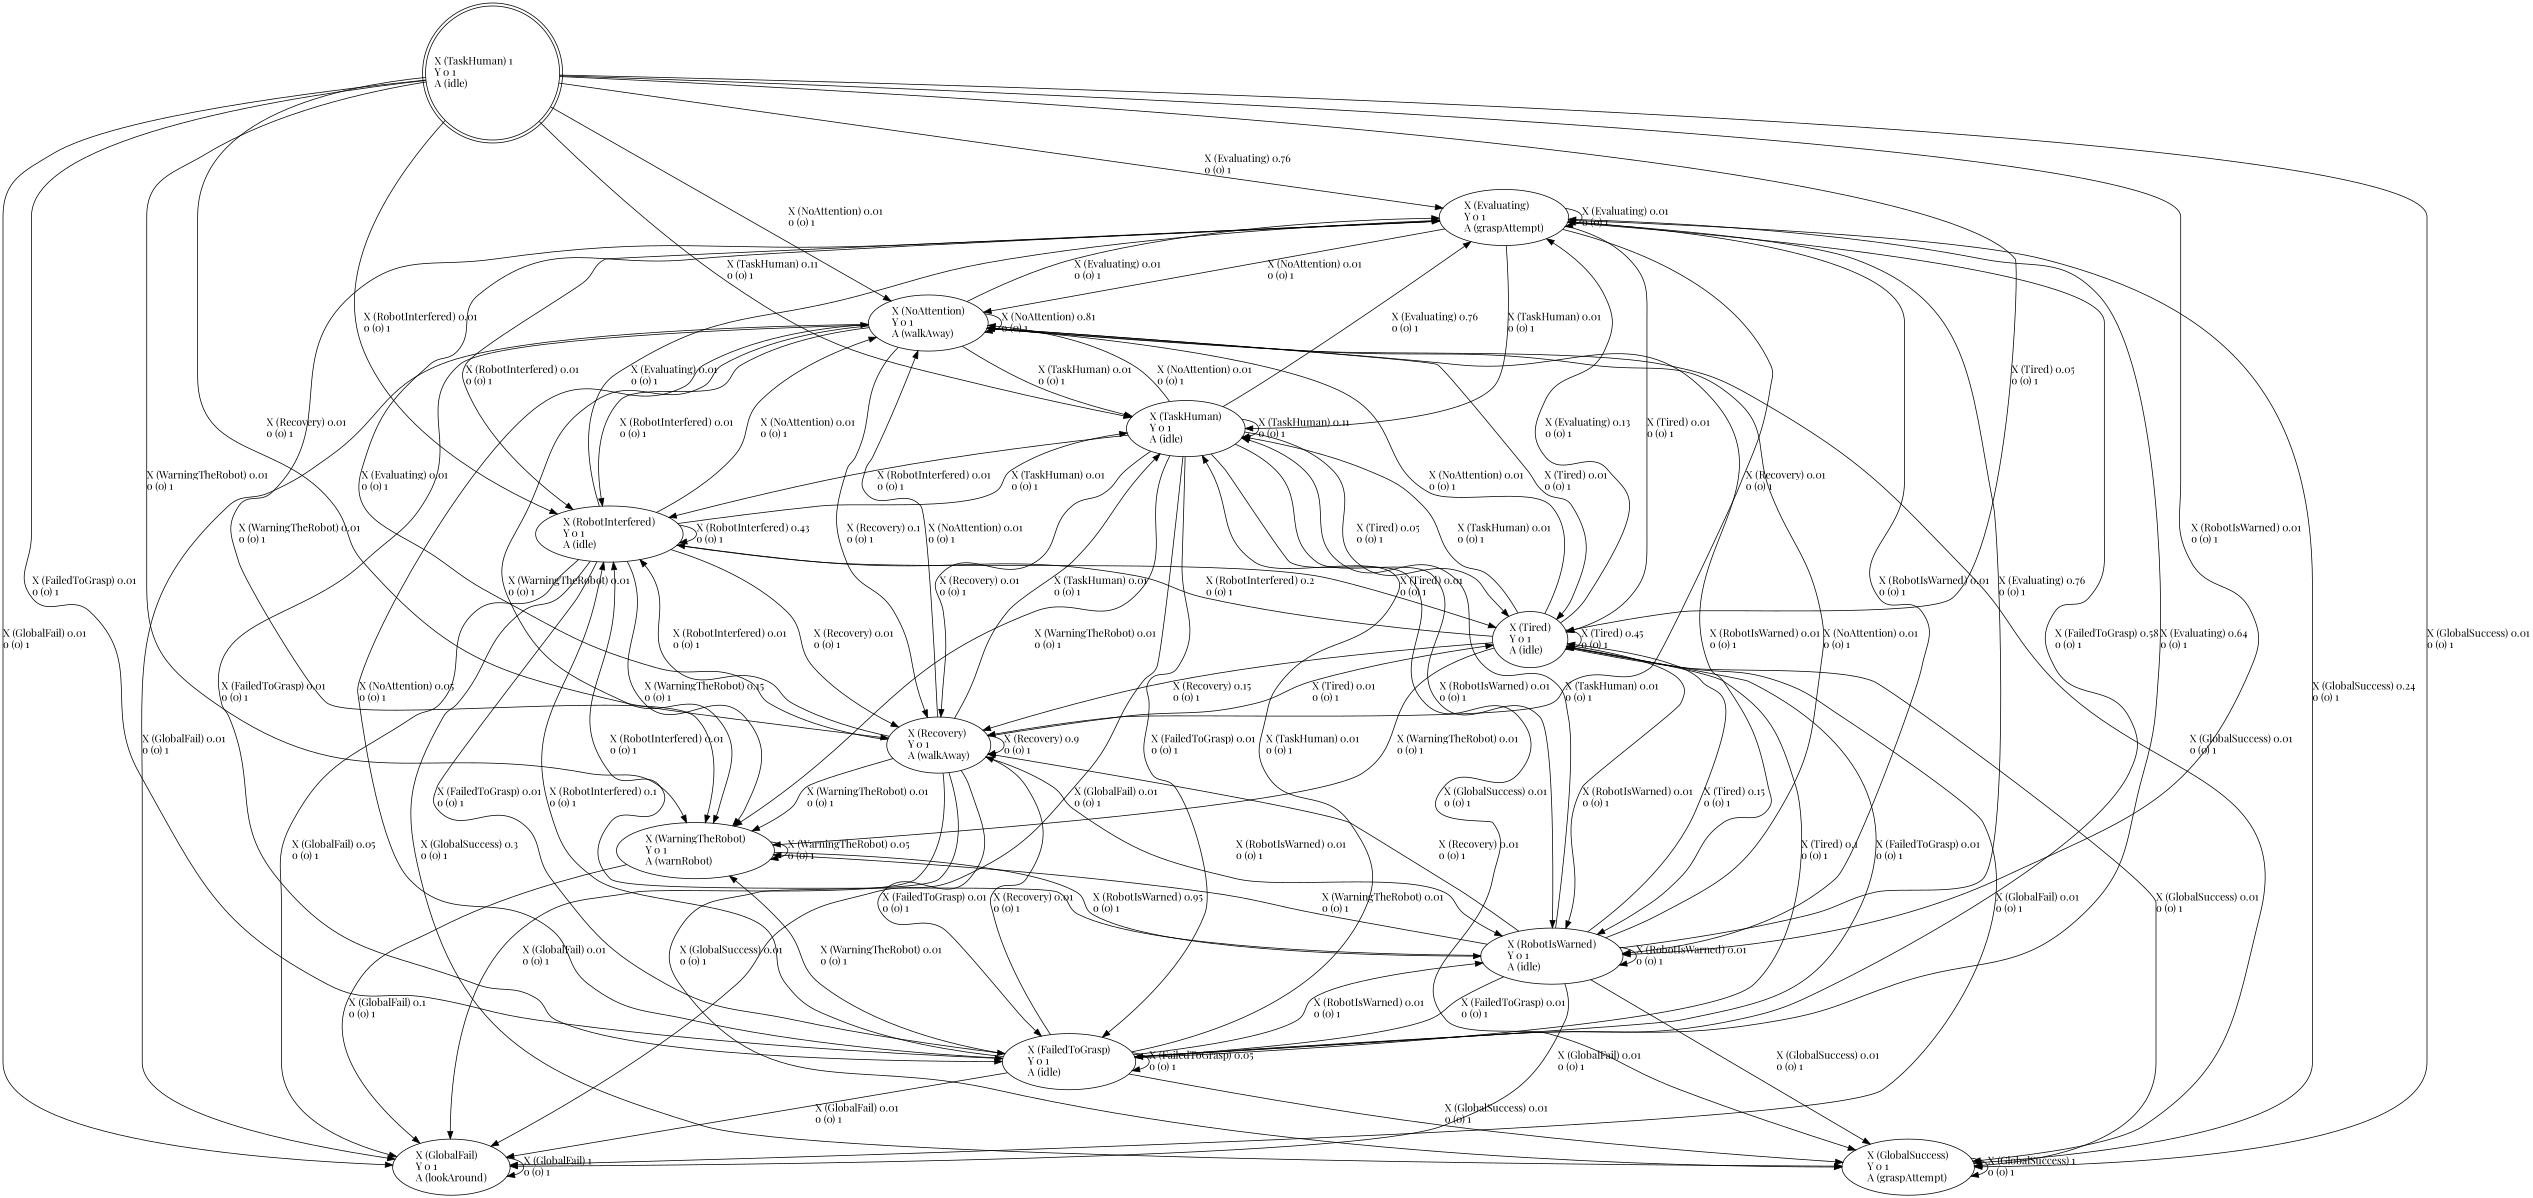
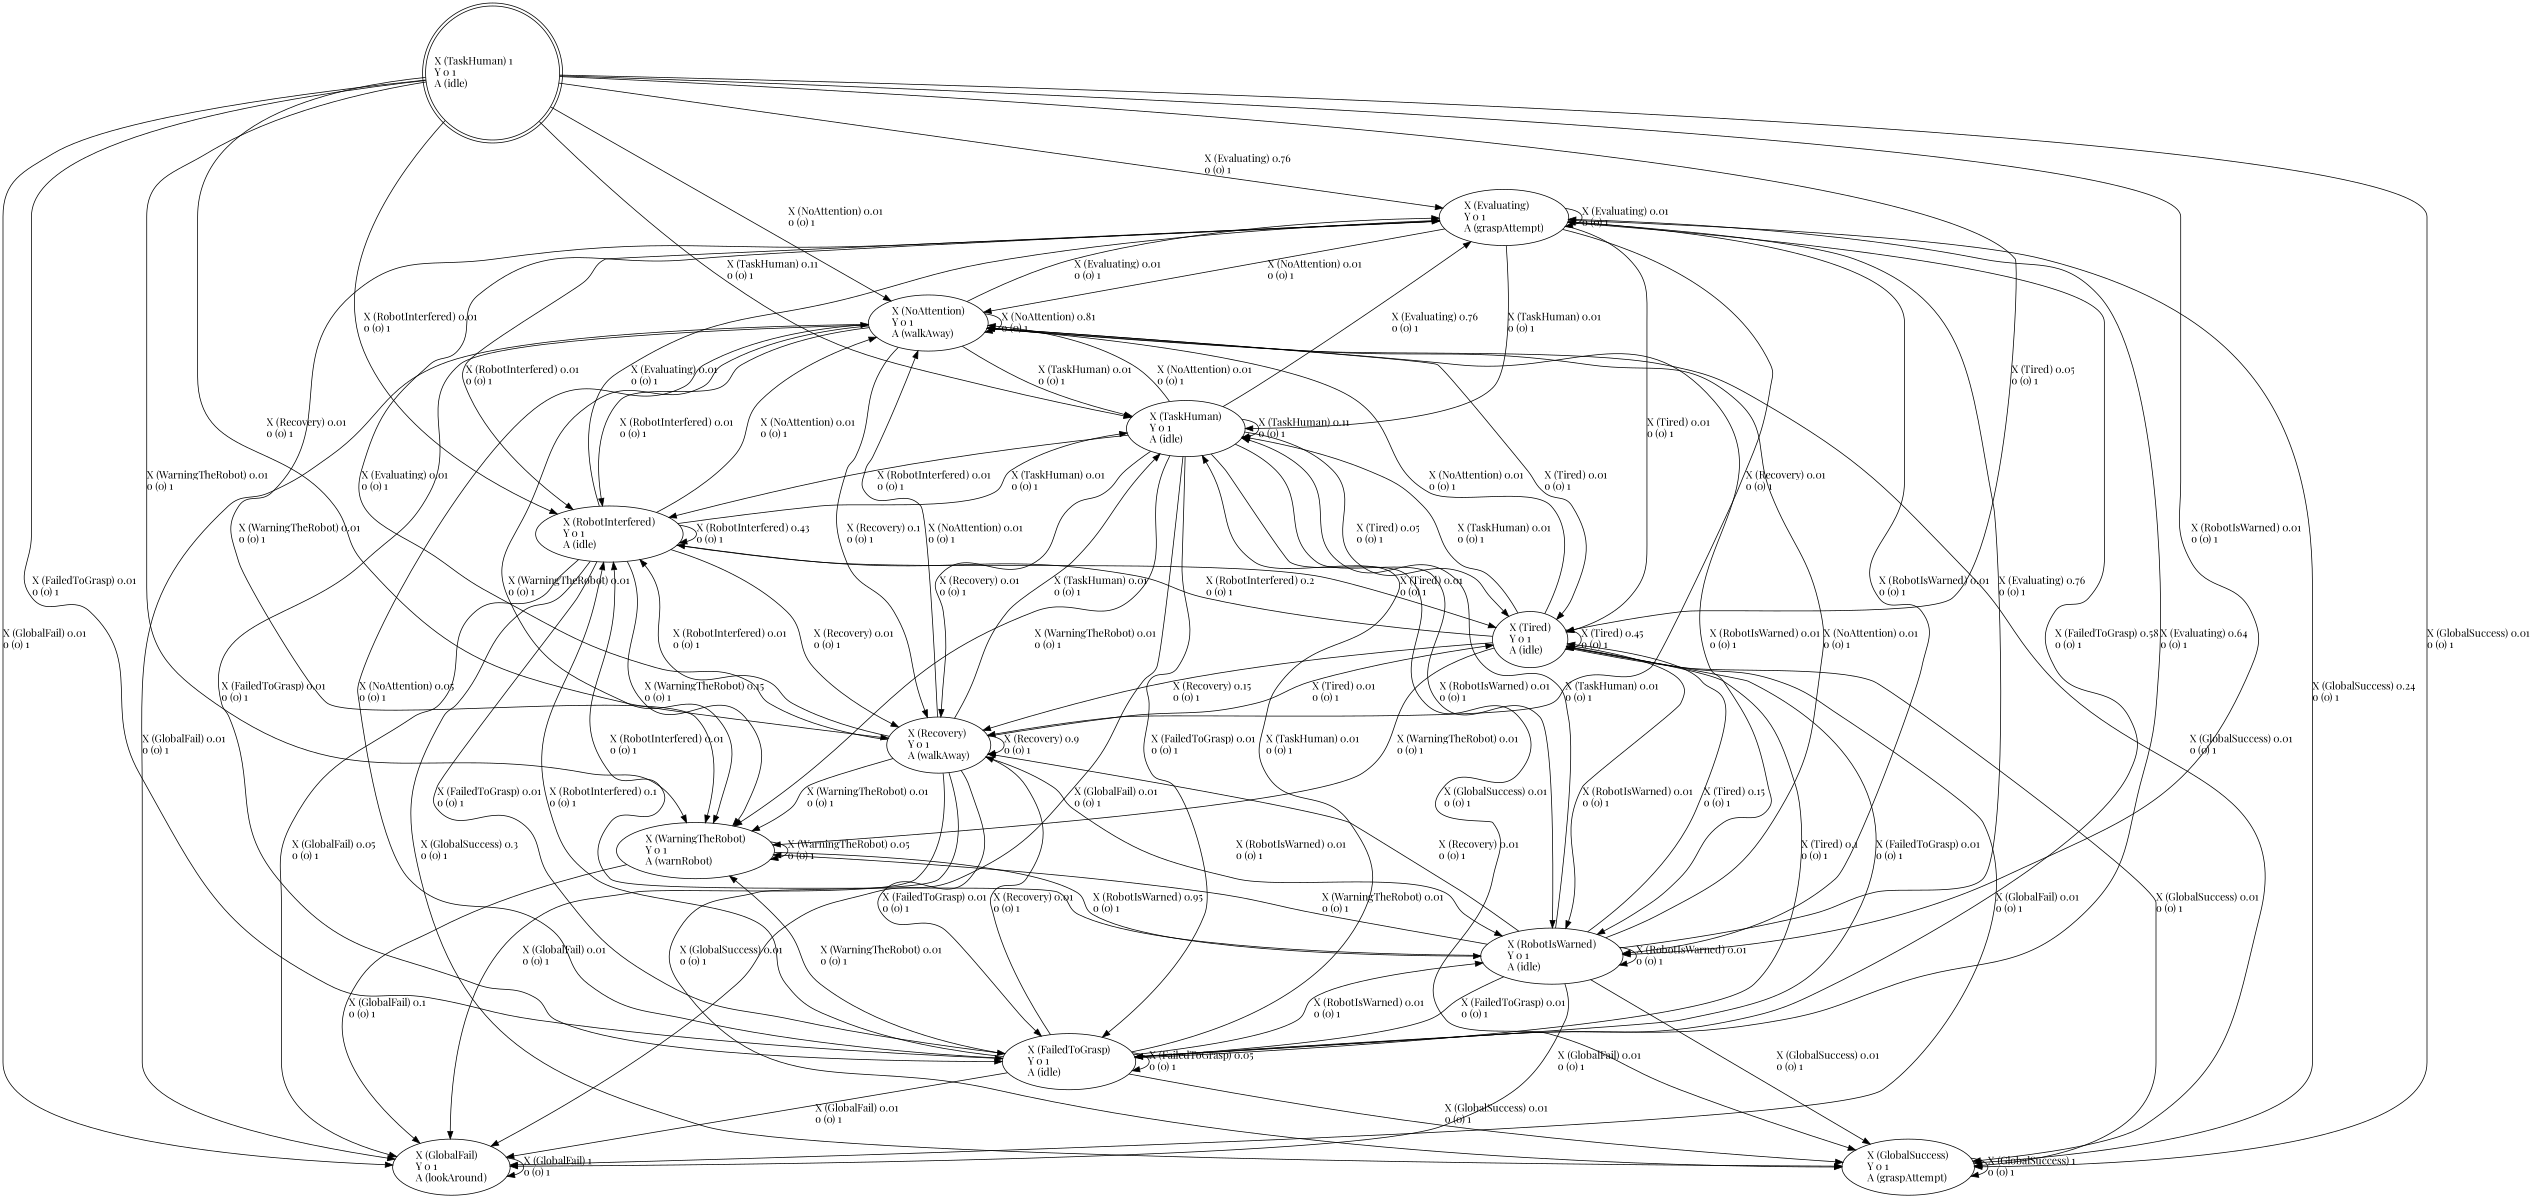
edge "X (Tired) Y 0 1 A (idle)" -> "X (Evaluating) Y 0 1 A (graspAttempt)": removed, label "X (Evaluating) 0.13 o (0) 1"
